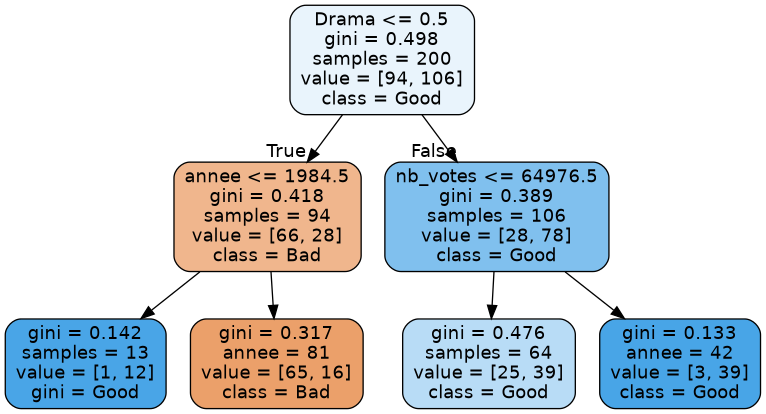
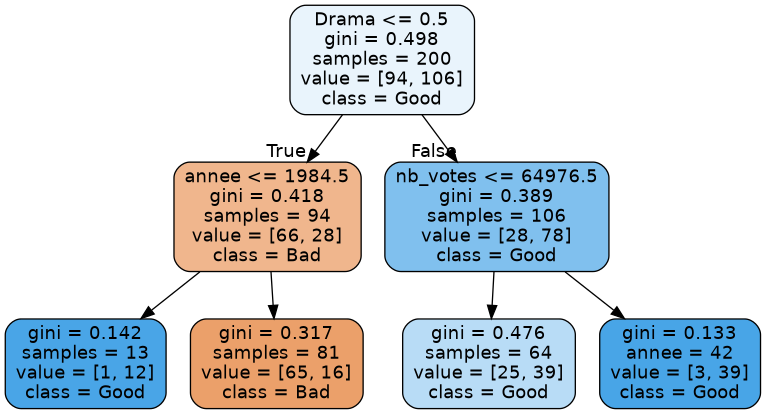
node "gini = 0.142 samples = 13 value = [1, 12] gini = Good": label "gini = 0.142 samples = 13 value = [1, 12] gini = Good" -> "gini = 0.142 samples = 13 value = [1, 12] class = Good"
node "gini = 0.317 annee = 81 value = [65, 16] class = Bad": label "gini = 0.317 annee = 81 value = [65, 16] class = Bad" -> "gini = 0.317 samples = 81 value = [65, 16] class = Bad"
